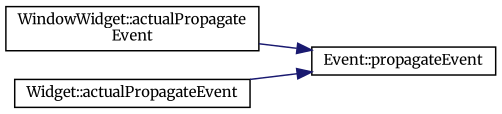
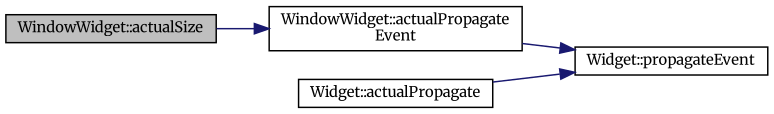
node "WindowWidget::actualSize": added
node "Event::propagateEvent": label "Event::propagateEvent" -> "Widget::propagateEvent"
node "Widget::actualPropagateEvent": label "Widget::actualPropagateEvent" -> "Widget::actualPropagate"
